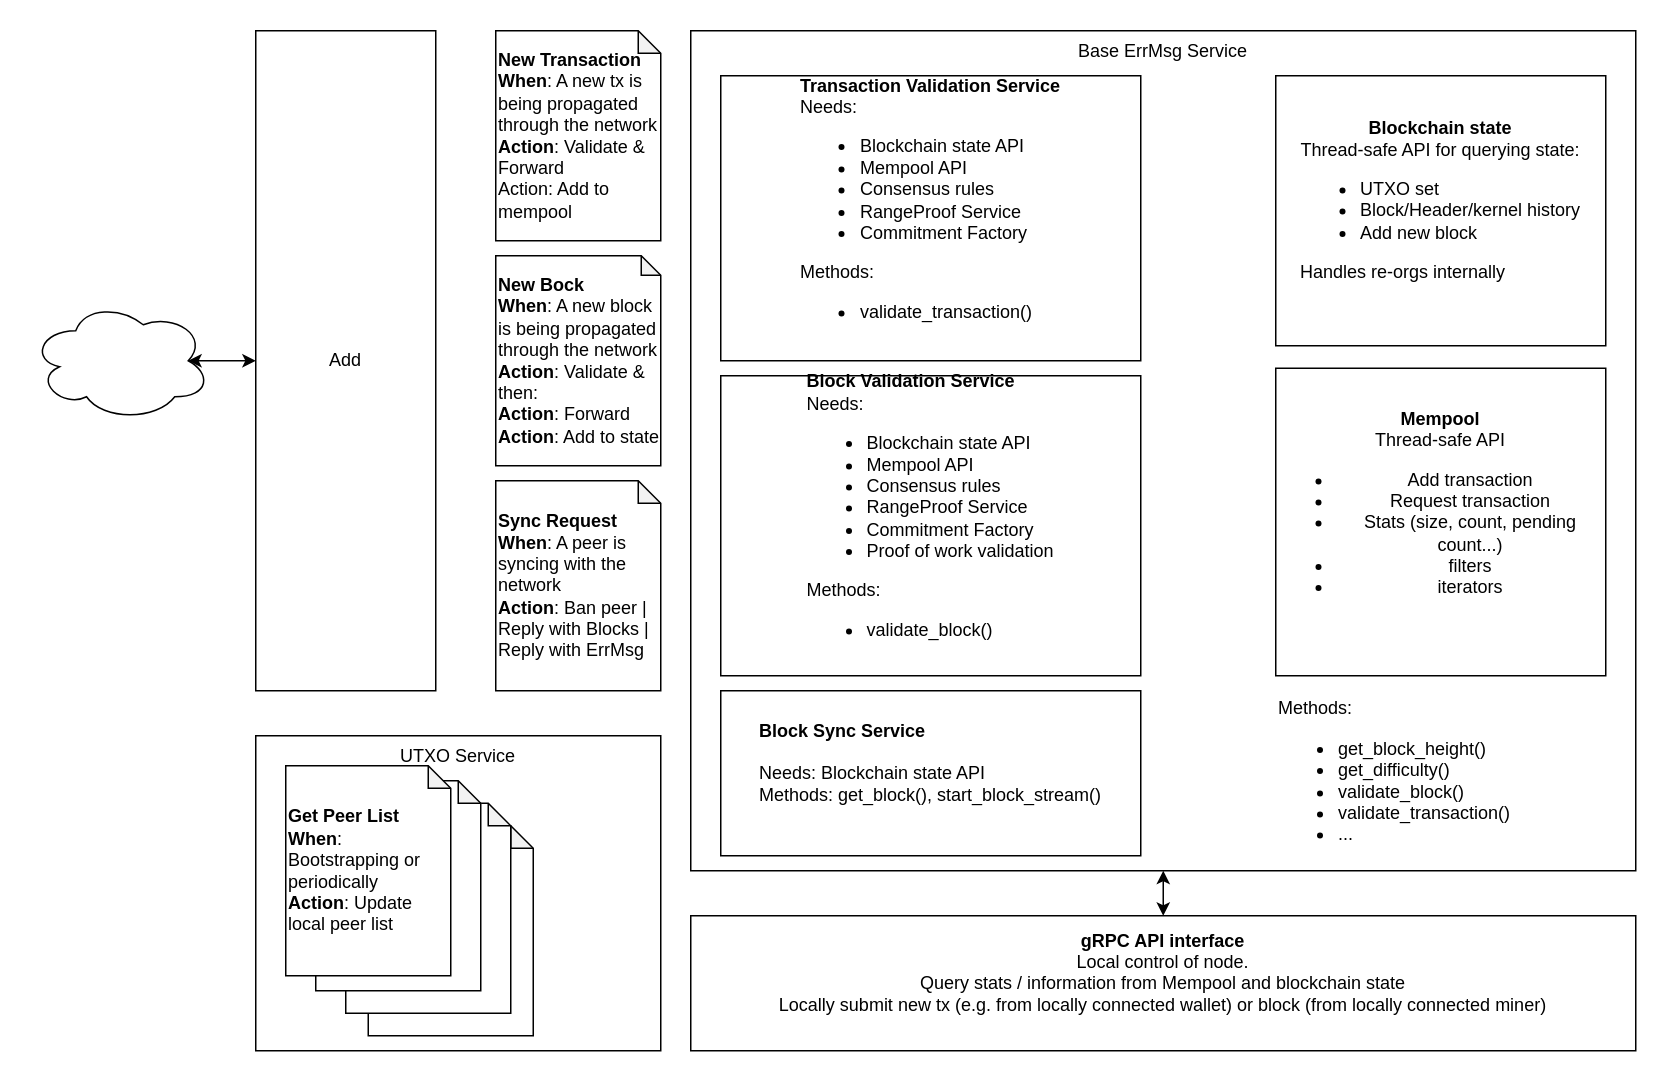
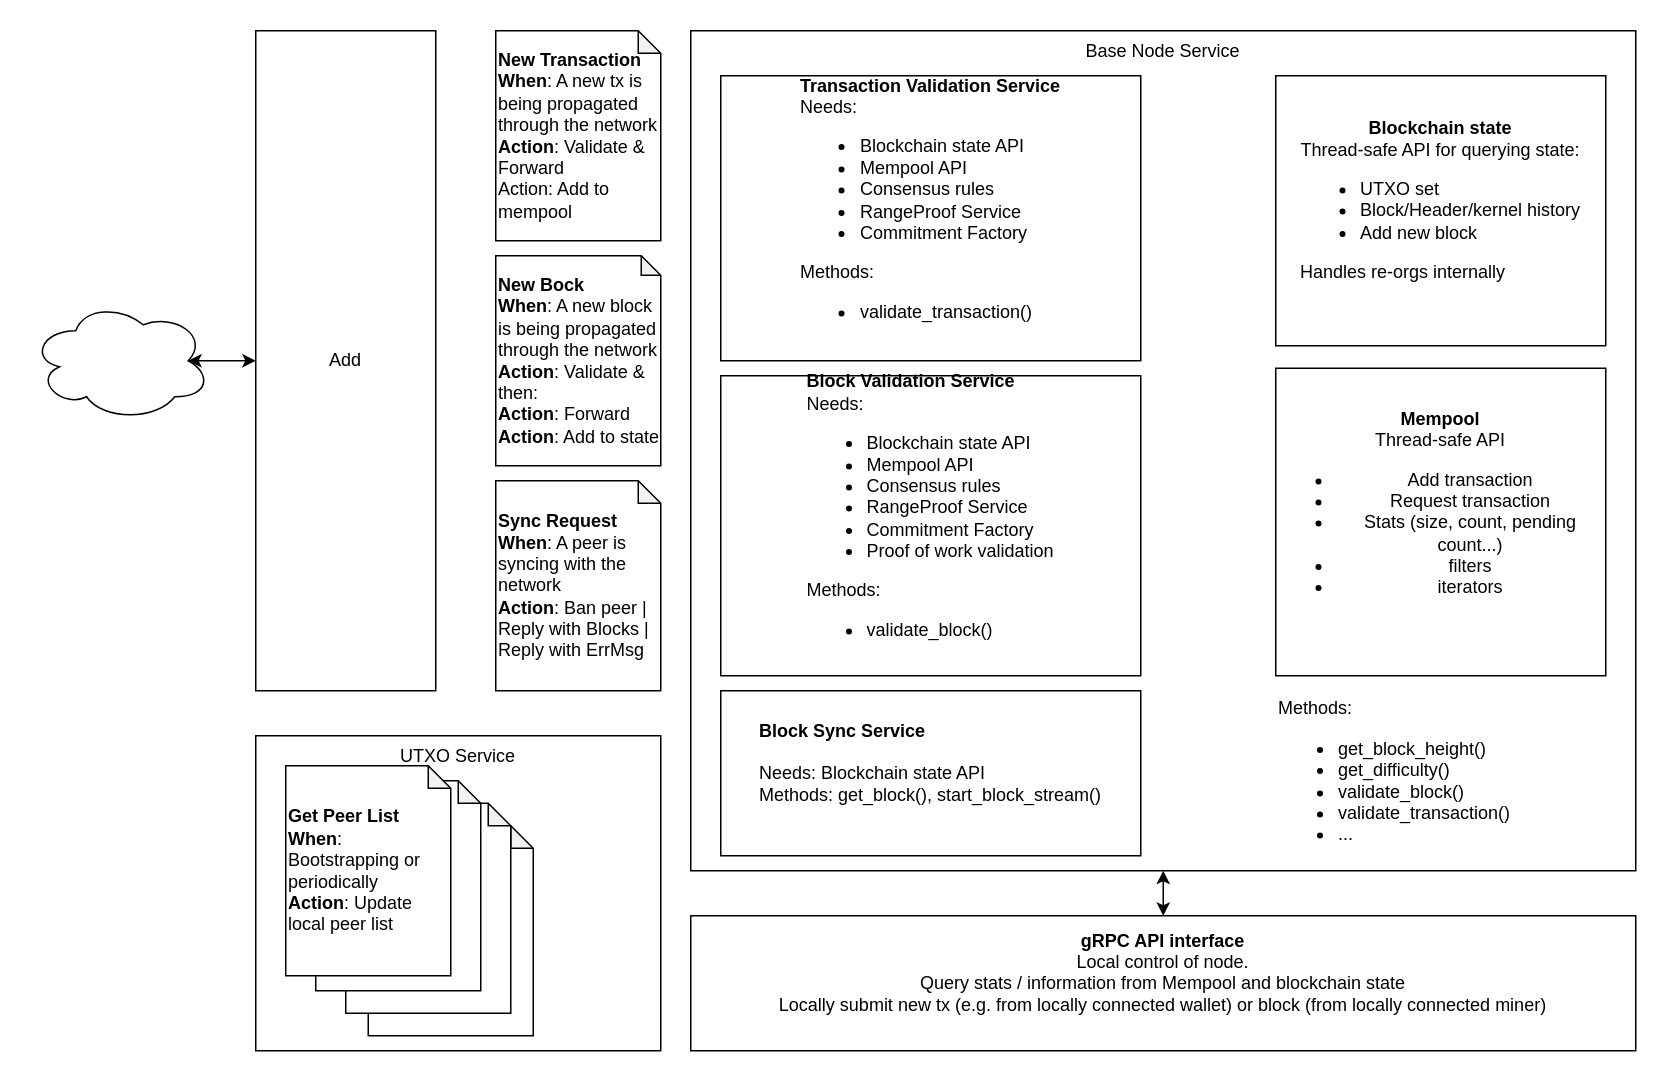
node "Base ErrMsg Service": label "Base ErrMsg Service" -> "Base Node Service"
